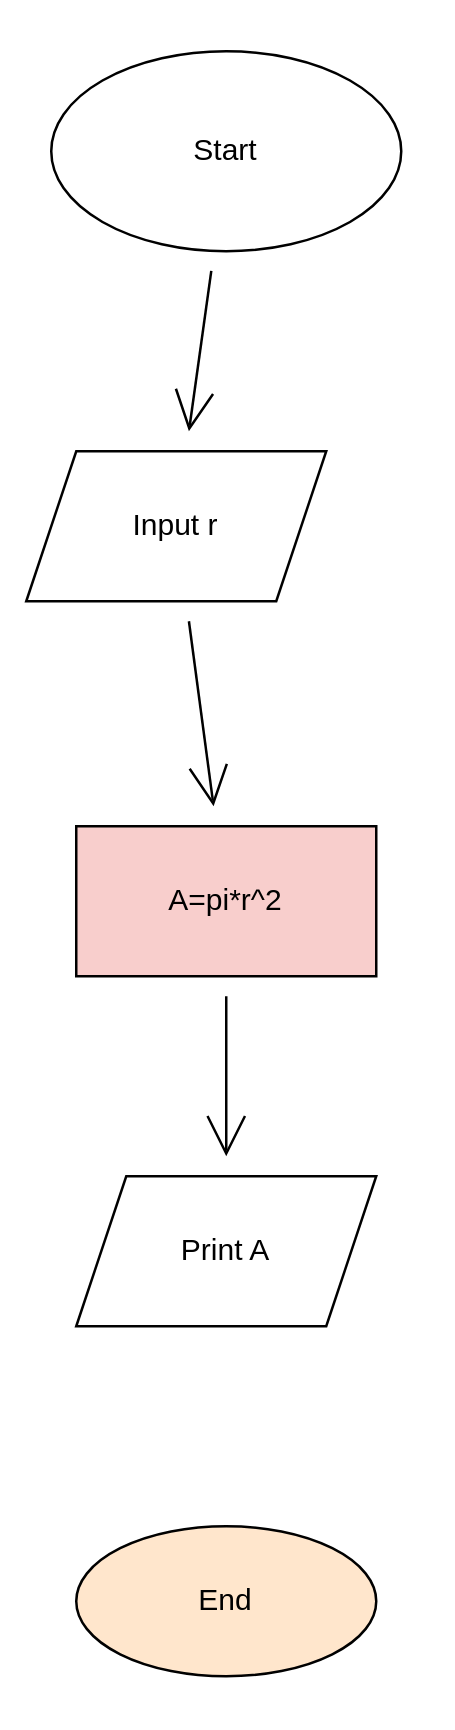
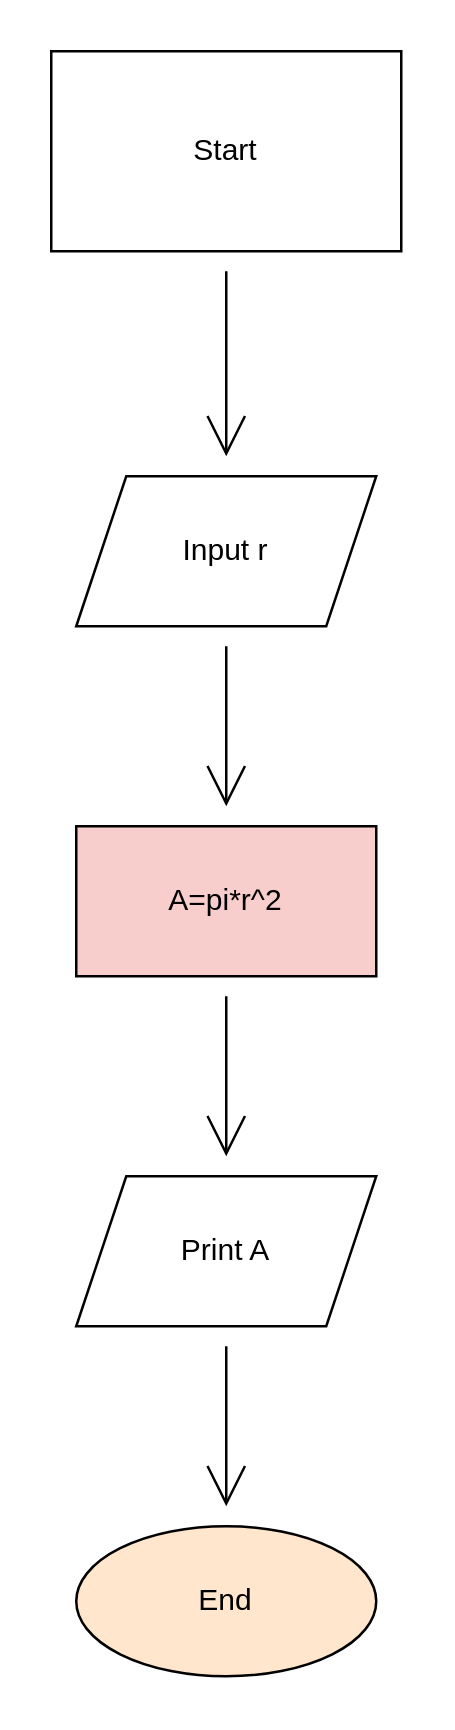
node "Start": shape ellipse -> rectangle
node "Input r": moved (176, 526) -> (226, 551)
edge "Print A" -> "End": added
